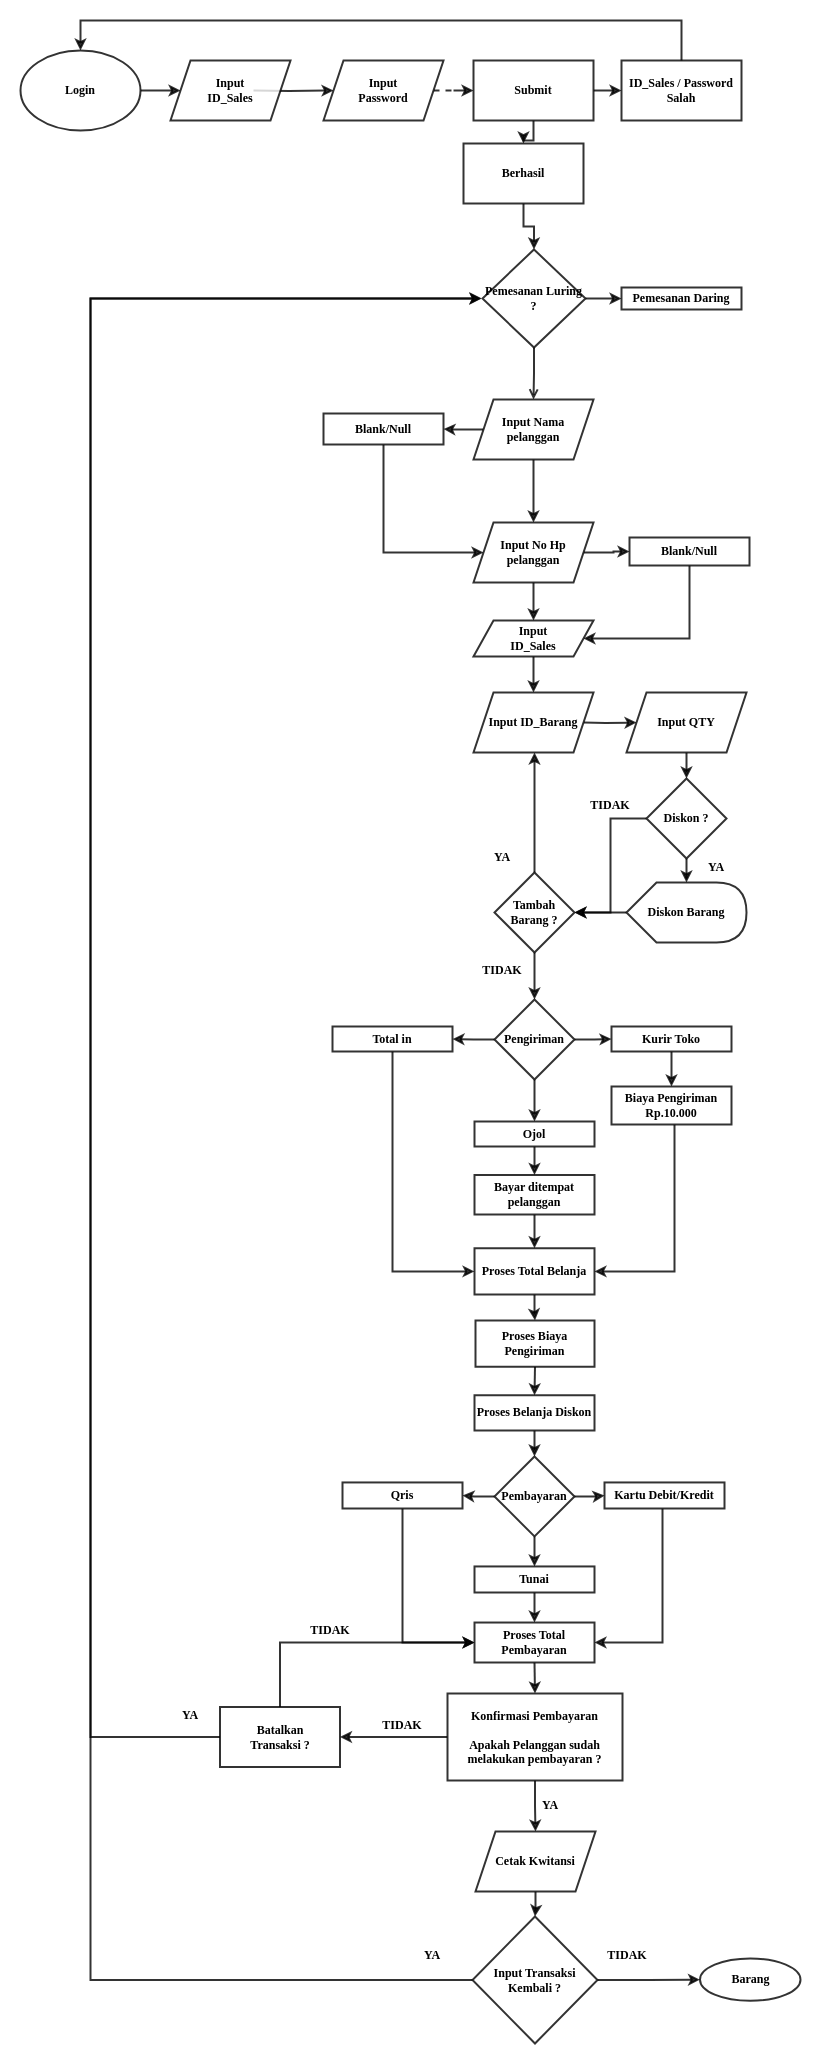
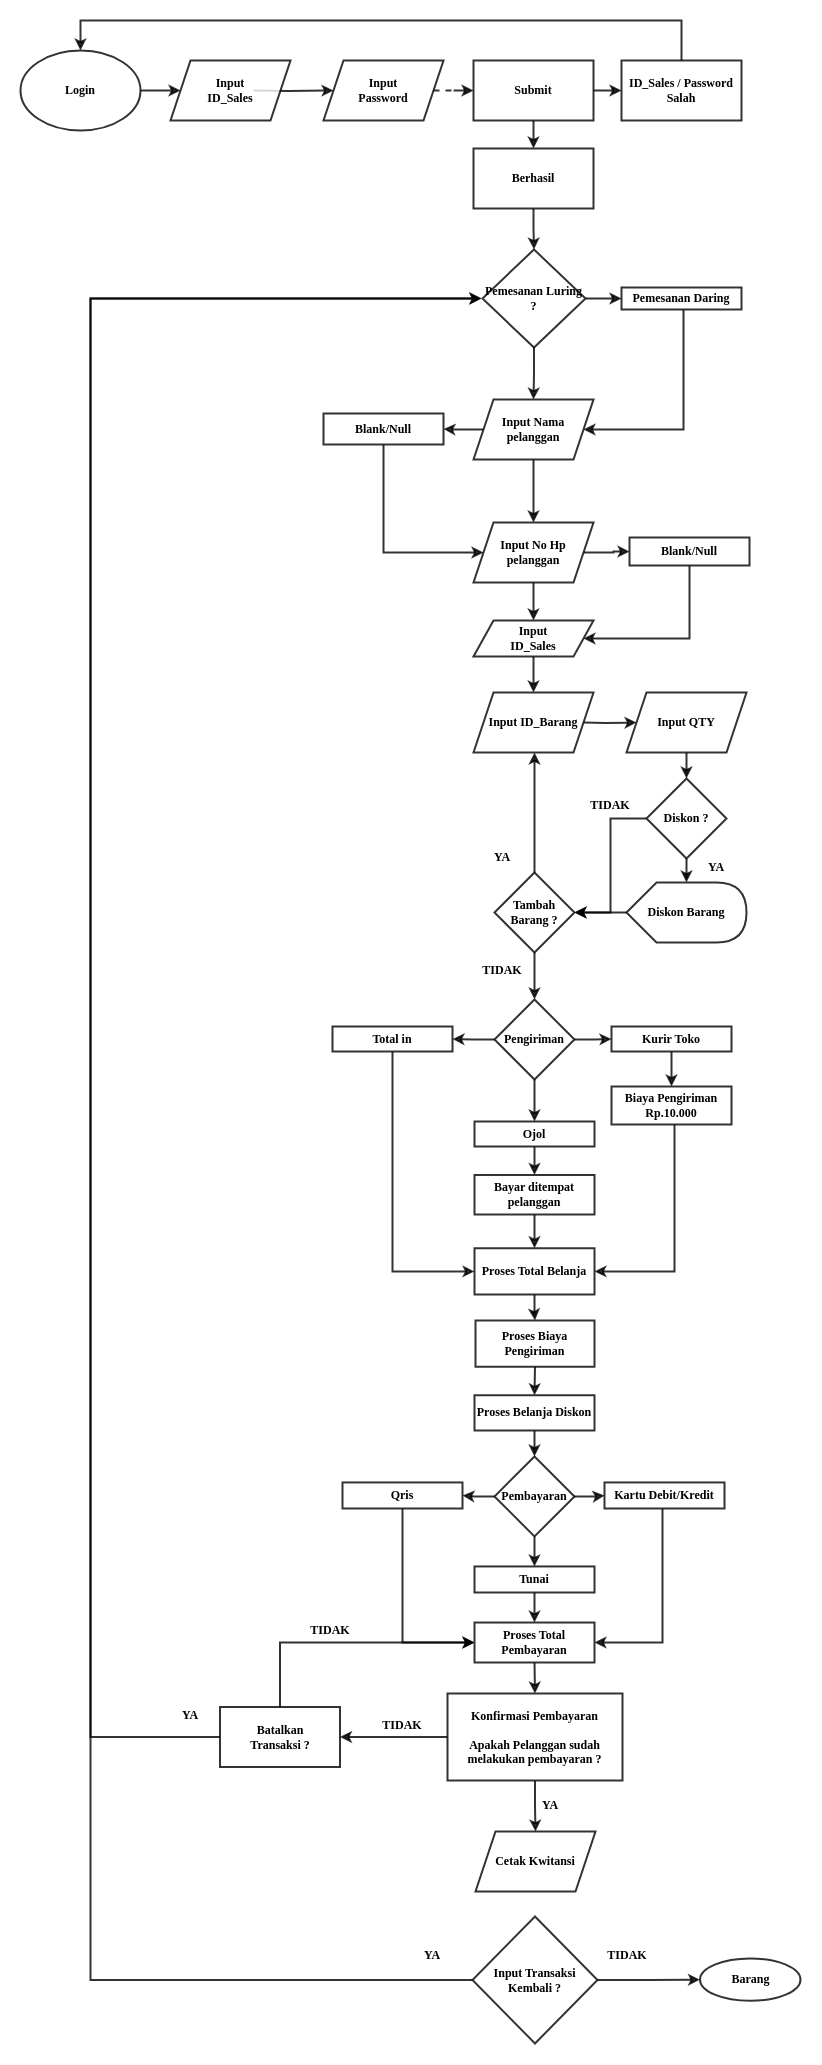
node "Berhasil": moved (524, 174) -> (534, 179)
edge "Pemesanan Luring ?" -> "Input Nama pelanggan": arrowhead open -> classic
edge "Pemesanan Daring" -> "Input Nama pelanggan": added
edge "Cetak Kwitansi" -> "Input Transaksi Kembali ?": removed
